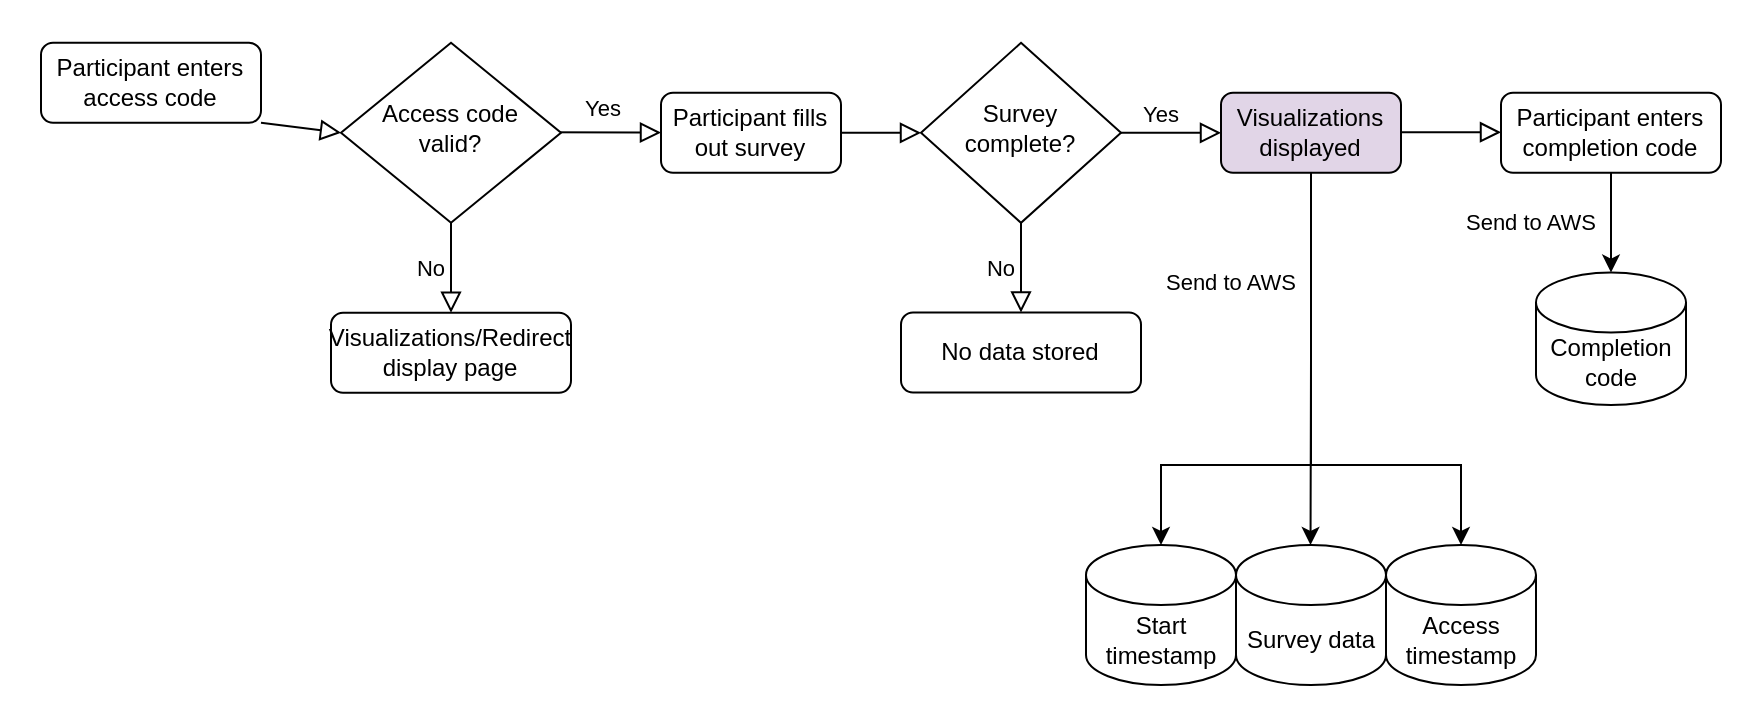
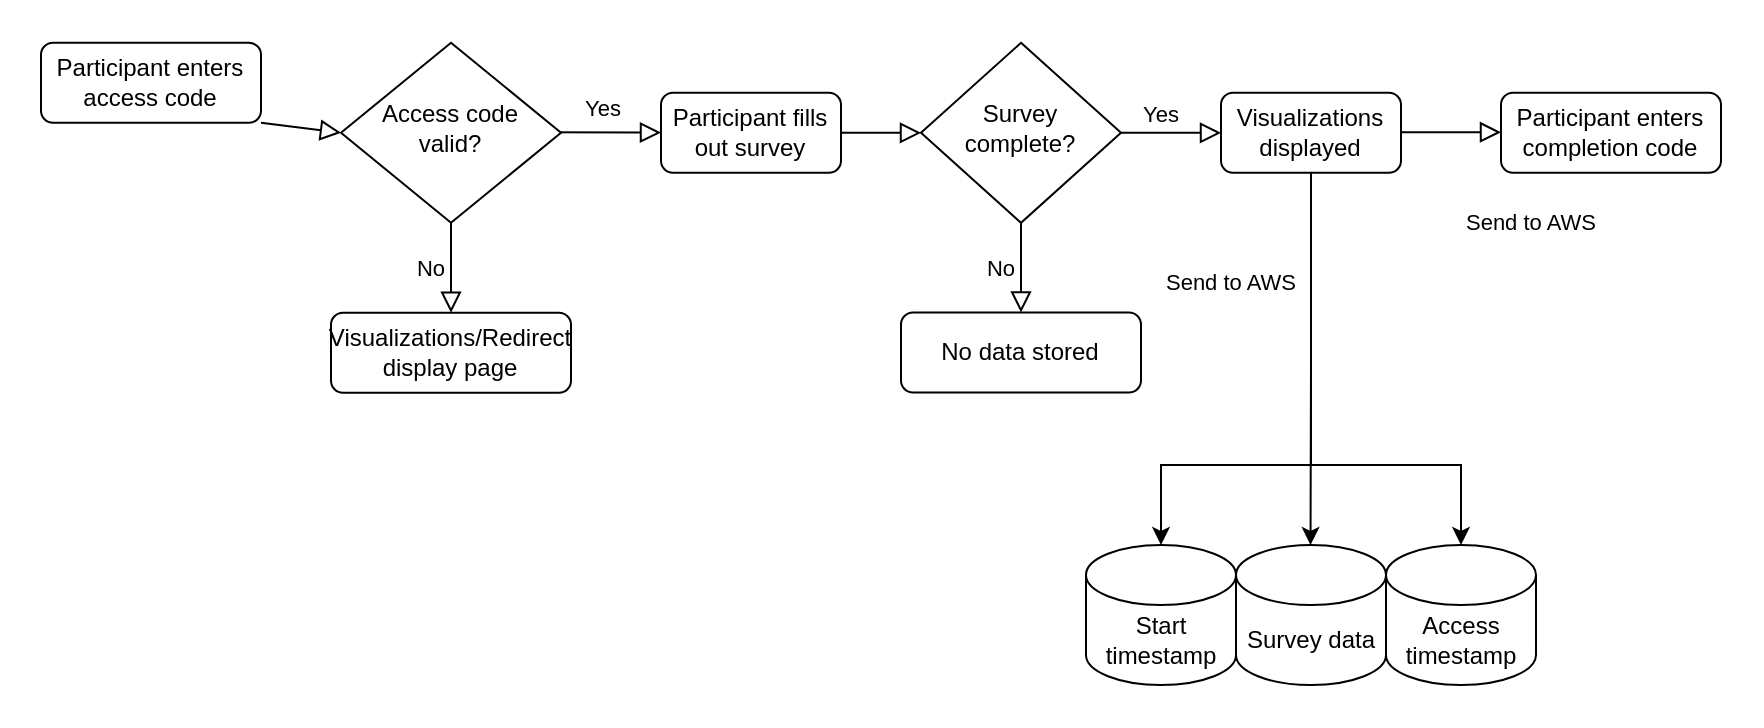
node "Visualizations displayed": fillcolor #e1d5e7 -> #ffffff
edge "Participant enters completion code" -> "Completion code": removed
node "Completion code": removed
